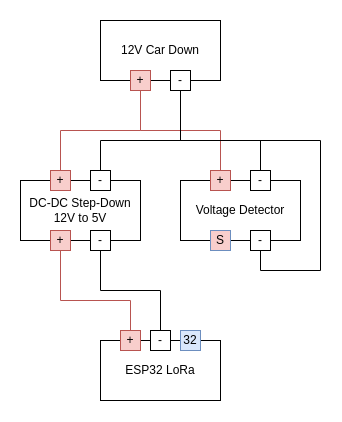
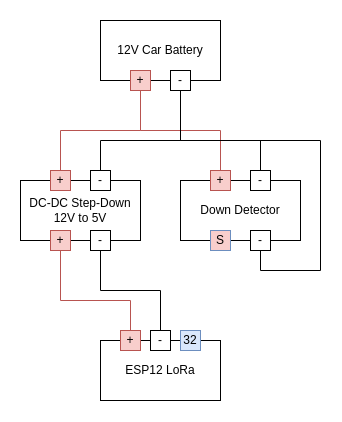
node "12V Car Down": label "12V Car Down" -> "12V Car Battery"
node "Voltage Detector": label "Voltage Detector" -> "Down Detector"
node "ESP32 LoRa": label "ESP32 LoRa" -> "ESP12 LoRa"
